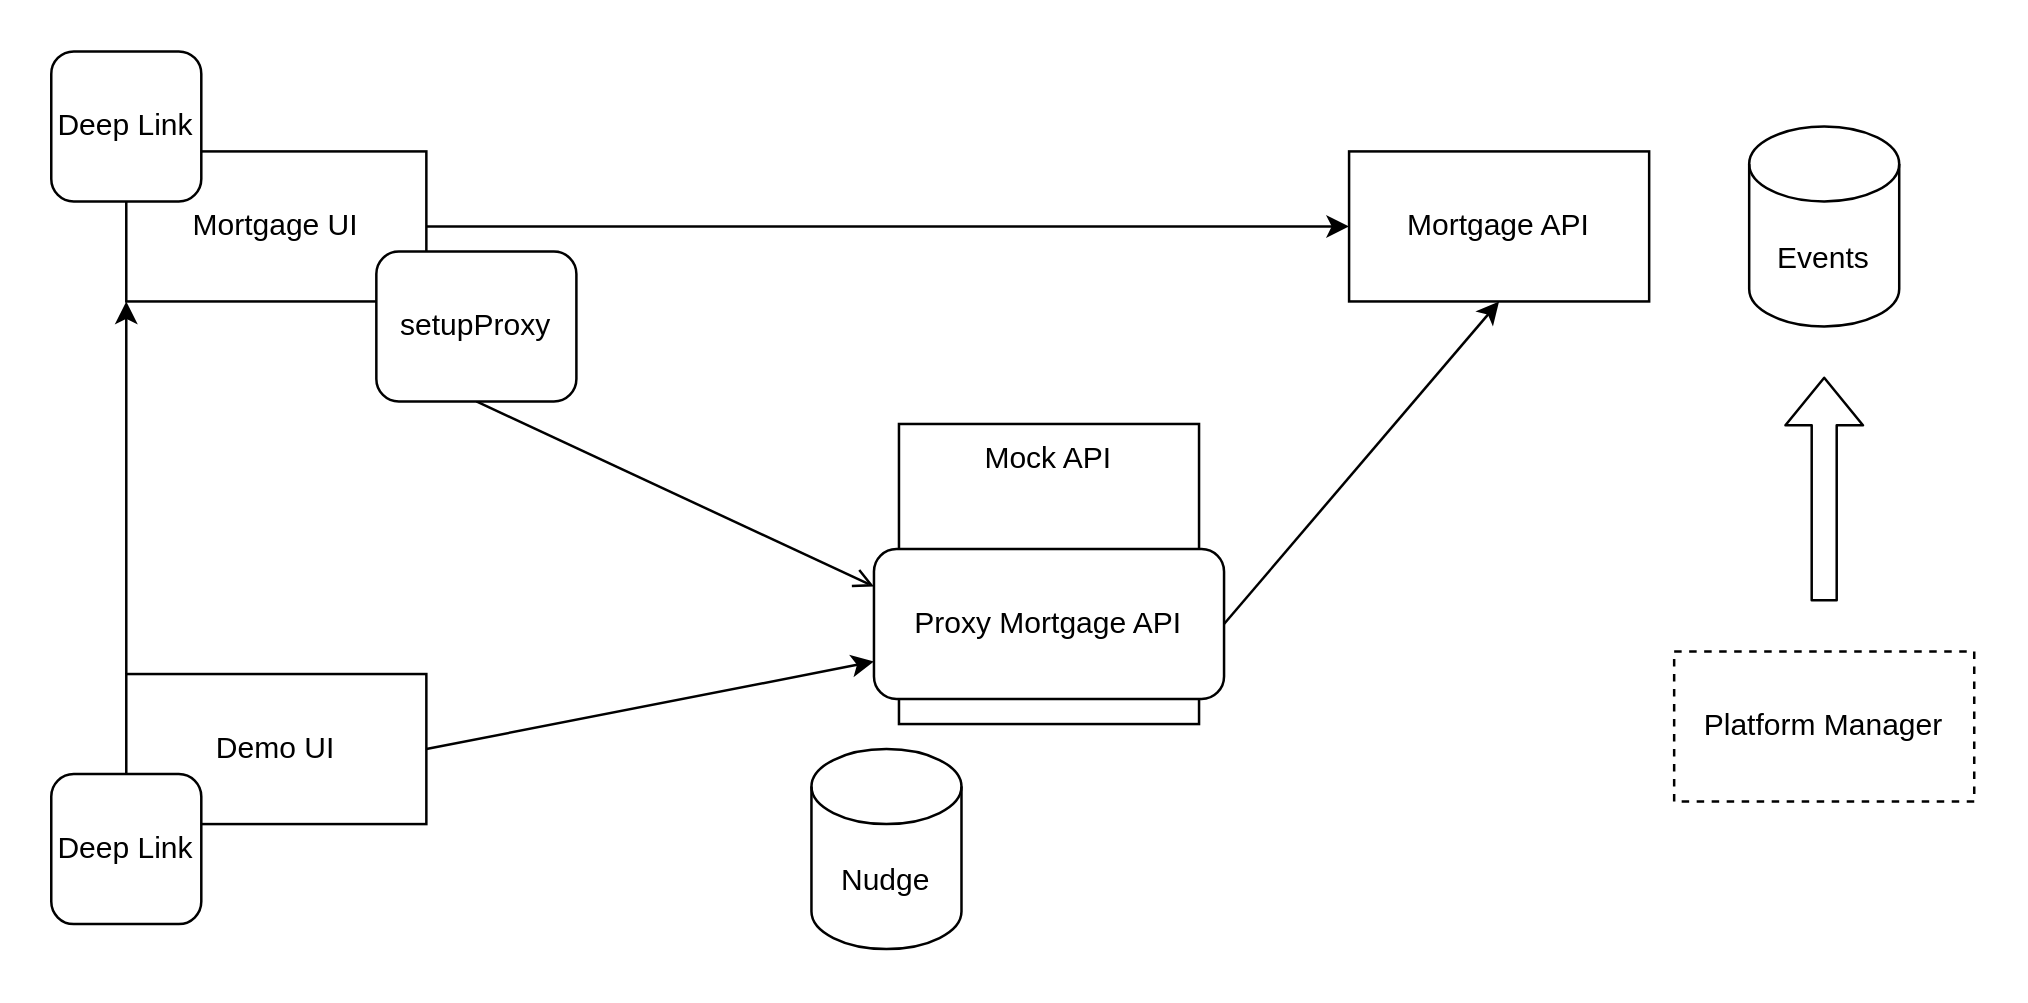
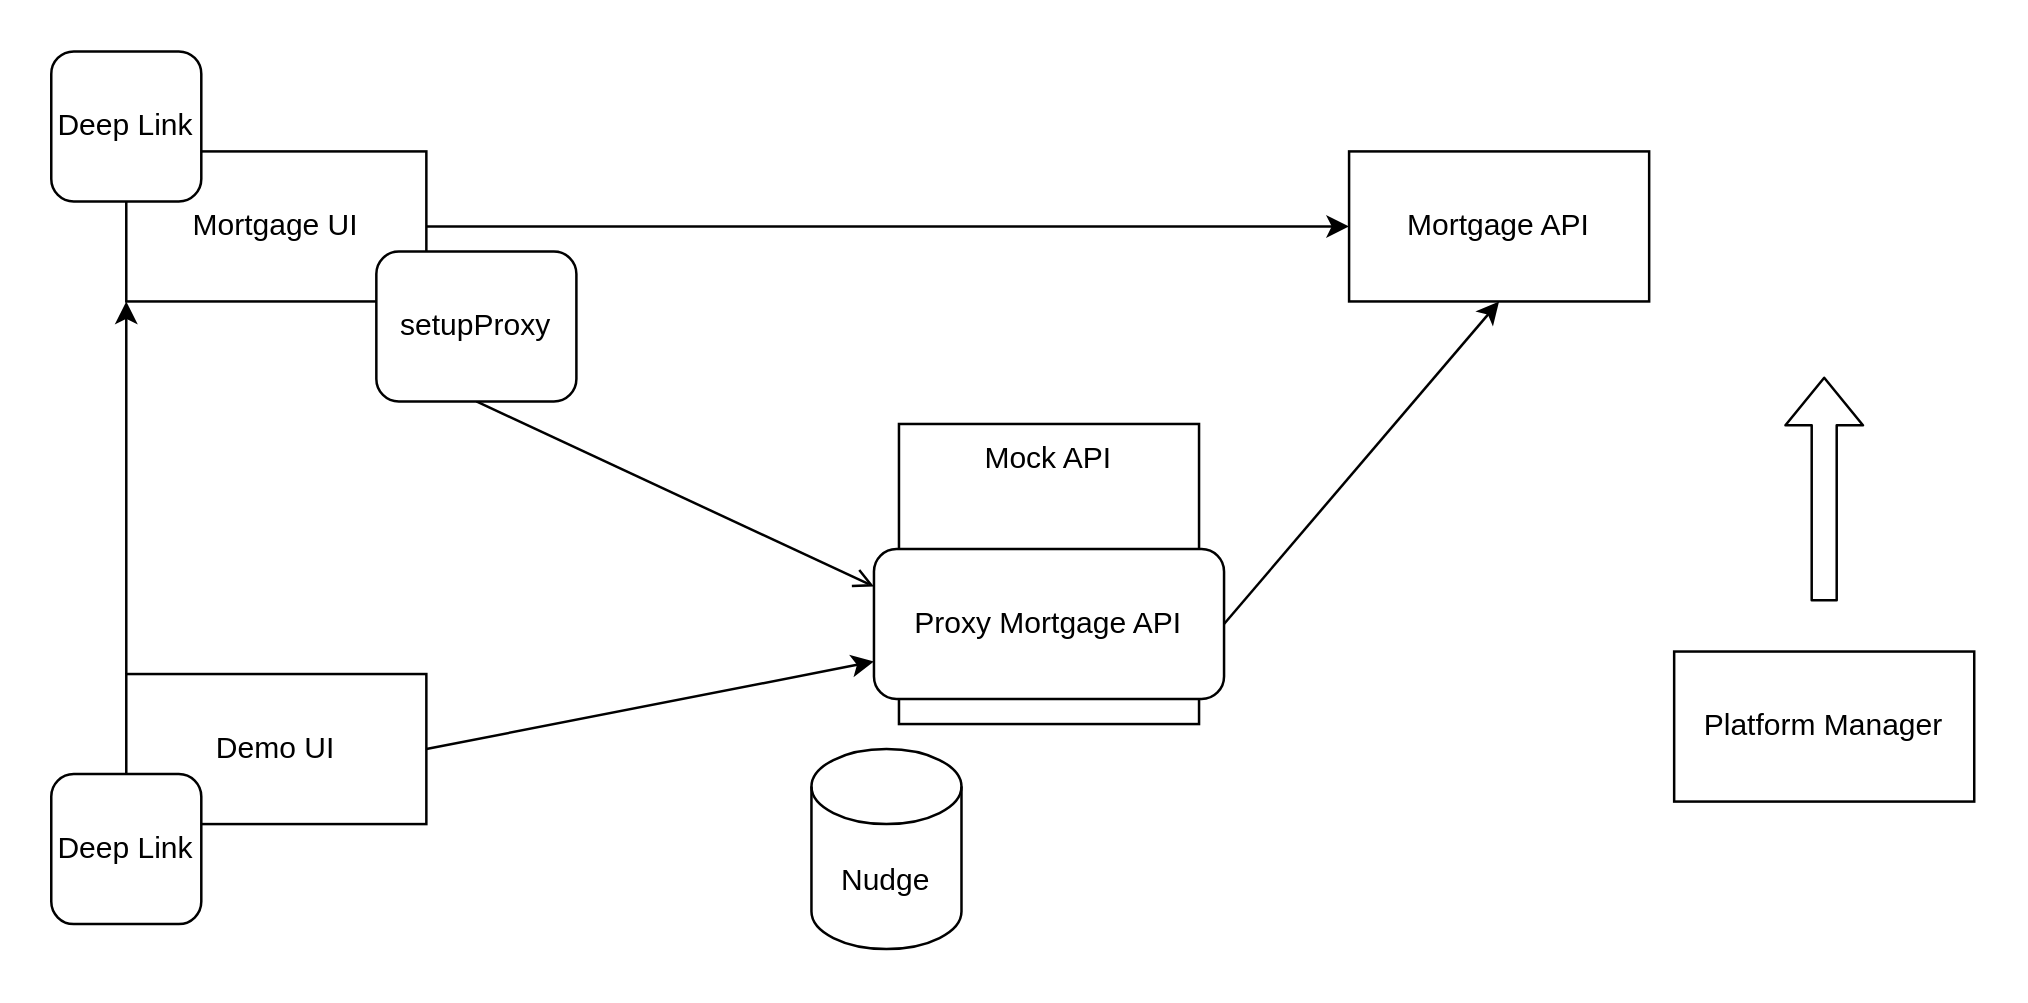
node "Events": removed
node "Platform Manager": style dashed -> solid
